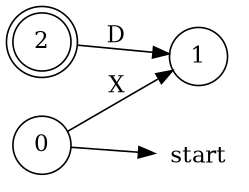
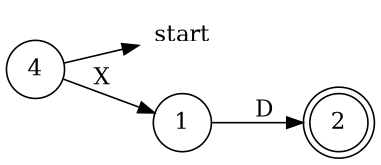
edge "2" -> "1": reversed
node "0": label "0" -> "4"
